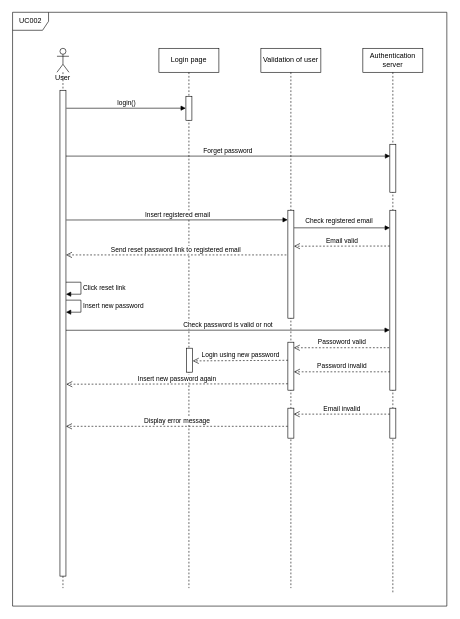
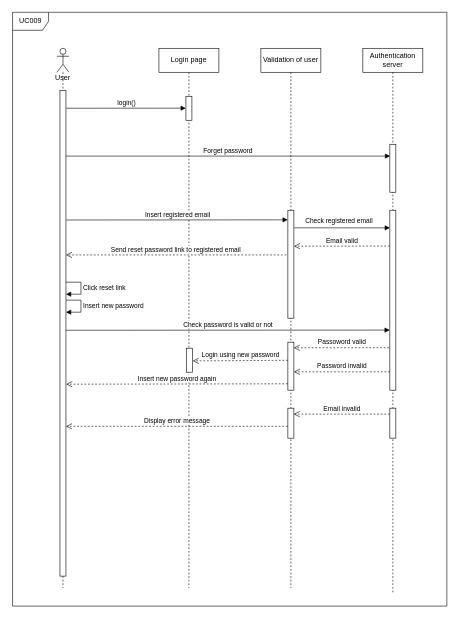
node "UC002": label "UC002" -> "UC009"
